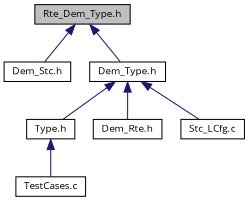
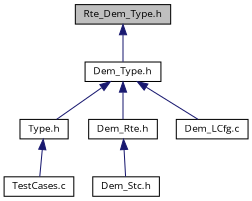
edge "Dem_Stc.h" -> "Rte_Dem_Type.h": now "Dem_Stc.h" -> "Dem_Rte.h"
node "Stc_LCfg.c": label "Stc_LCfg.c" -> "Dem_LCfg.c"
